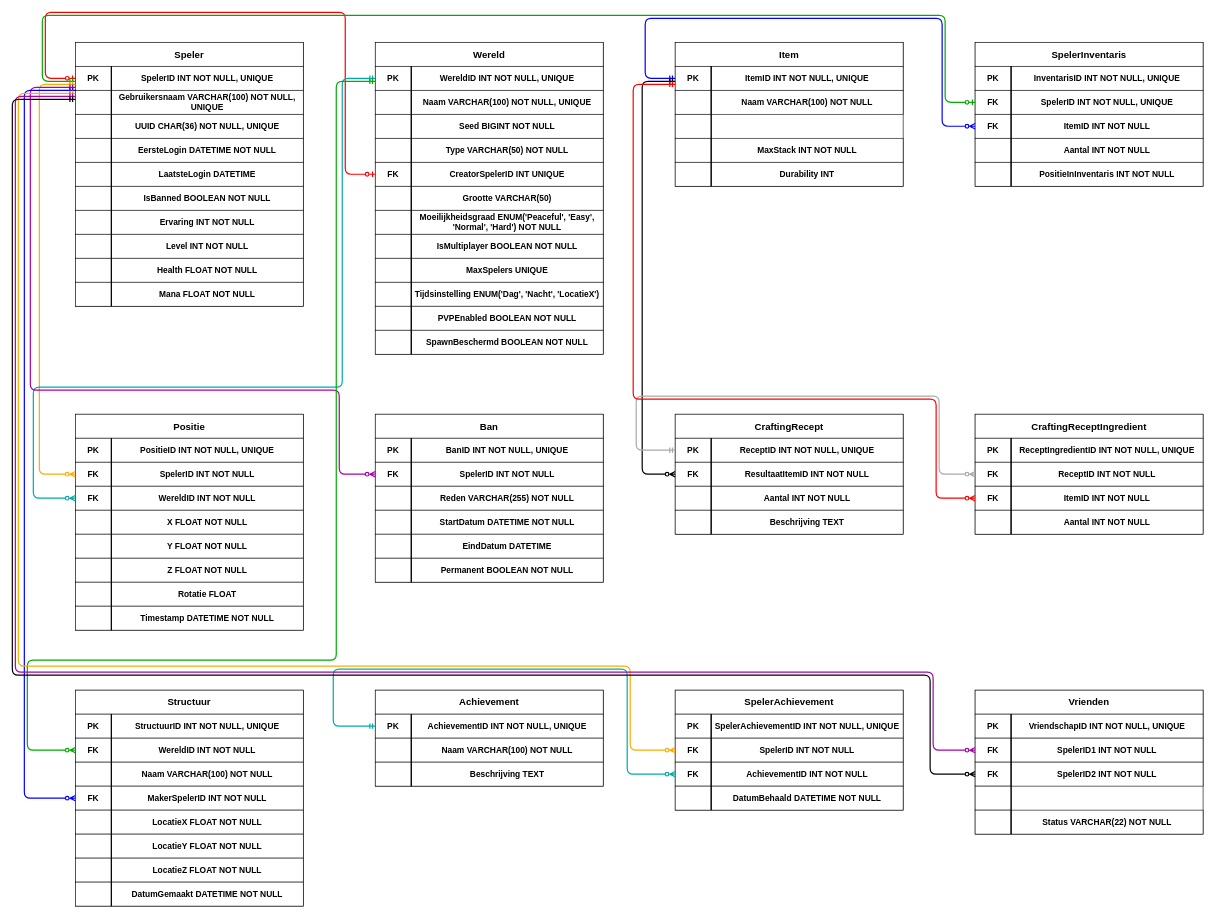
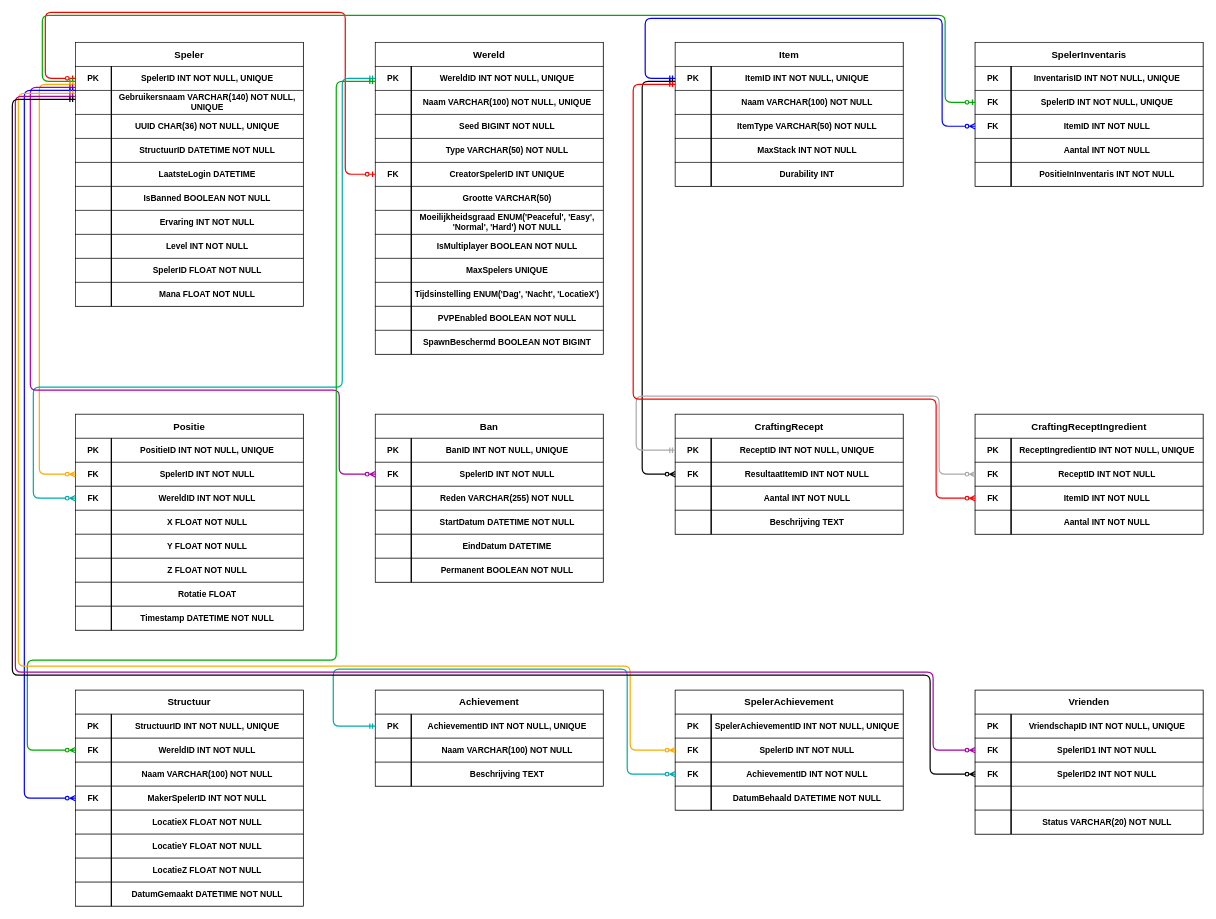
node "Gebruikersnaam VARCHAR(100) NOT NULL, UNIQUE": label "Gebruikersnaam VARCHAR(100) NOT NULL, UNIQUE" -> "Gebruikersnaam VARCHAR(140) NOT NULL, UNIQUE"
node "ItemType VARCHAR(50) NOT NULL": added
node "EersteLogin DATETIME NOT NULL": label "EersteLogin DATETIME NOT NULL" -> "StructuurID DATETIME NOT NULL"
node "Health FLOAT NOT NULL": label "Health FLOAT NOT NULL" -> "SpelerID FLOAT NOT NULL"
node "SpawnBeschermd BOOLEAN NOT NULL": label "SpawnBeschermd BOOLEAN NOT NULL" -> "SpawnBeschermd BOOLEAN NOT BIGINT"
node "Status VARCHAR(22) NOT NULL": label "Status VARCHAR(22) NOT NULL" -> "Status VARCHAR(20) NOT NULL"
